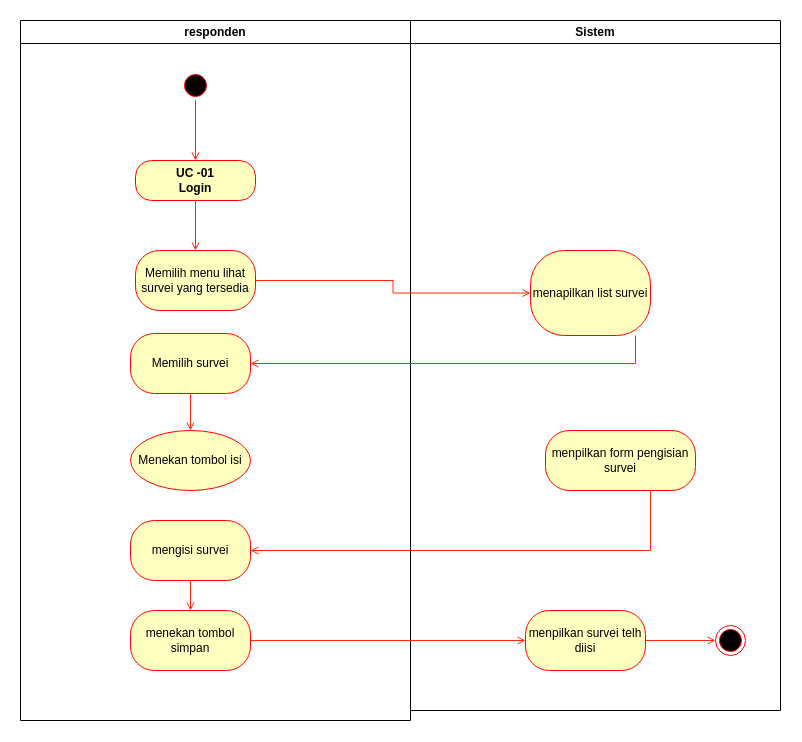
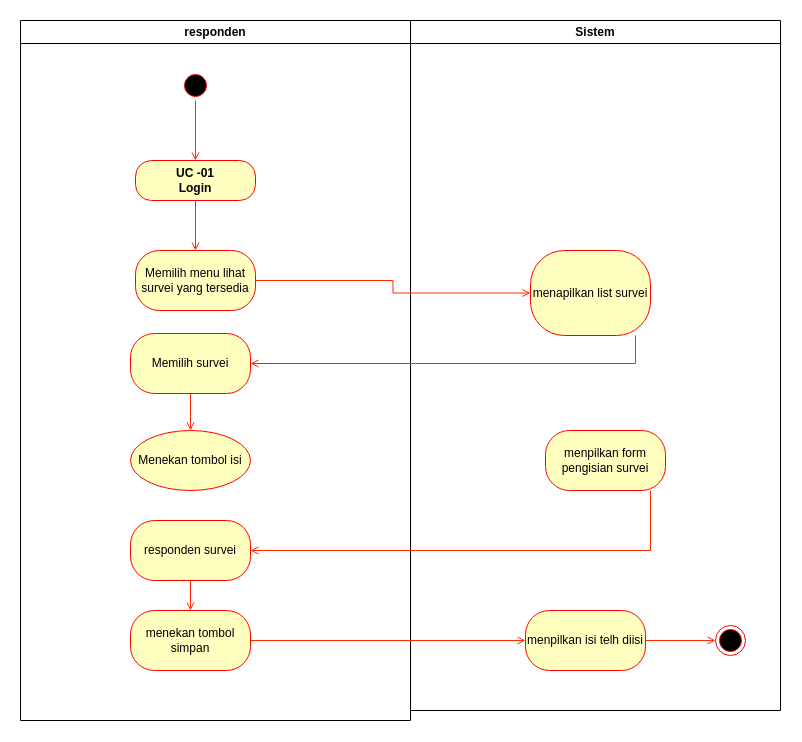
node "menpilkan form pengisian survei": size 150x60 -> 120x60
node "mengisi survei": label "mengisi survei" -> "responden survei"
node "menpilkan survei telh diisi": label "menpilkan survei telh diisi" -> "menpilkan isi telh diisi"
